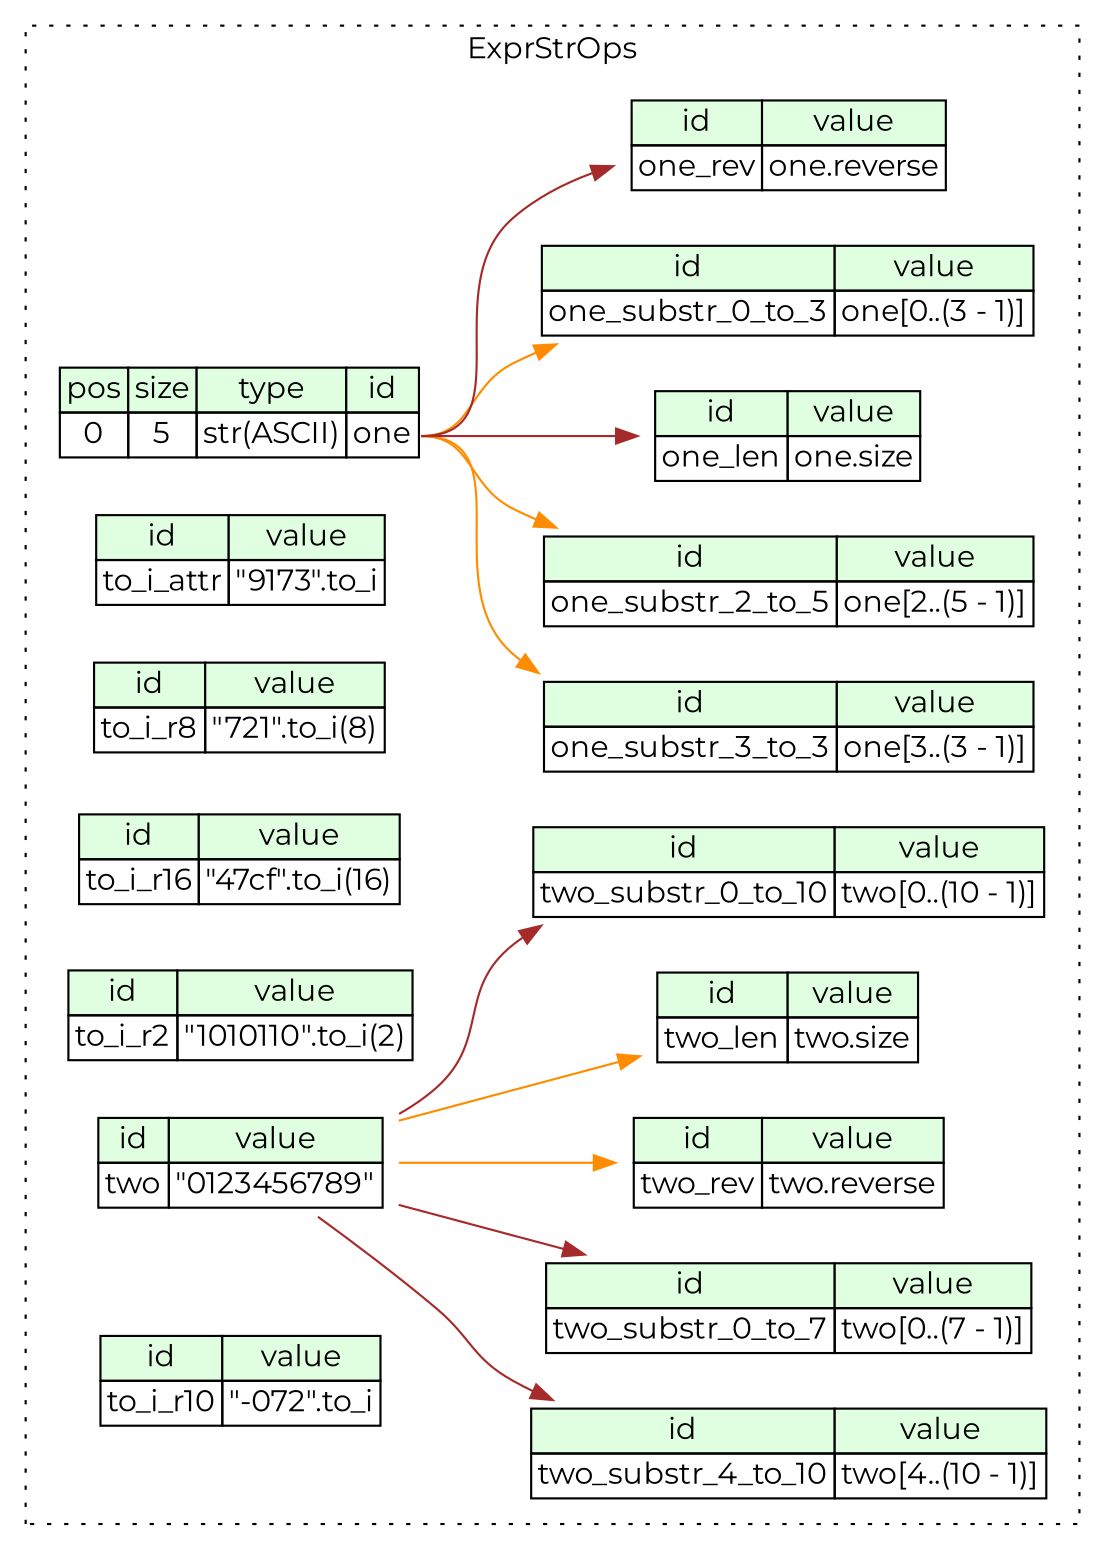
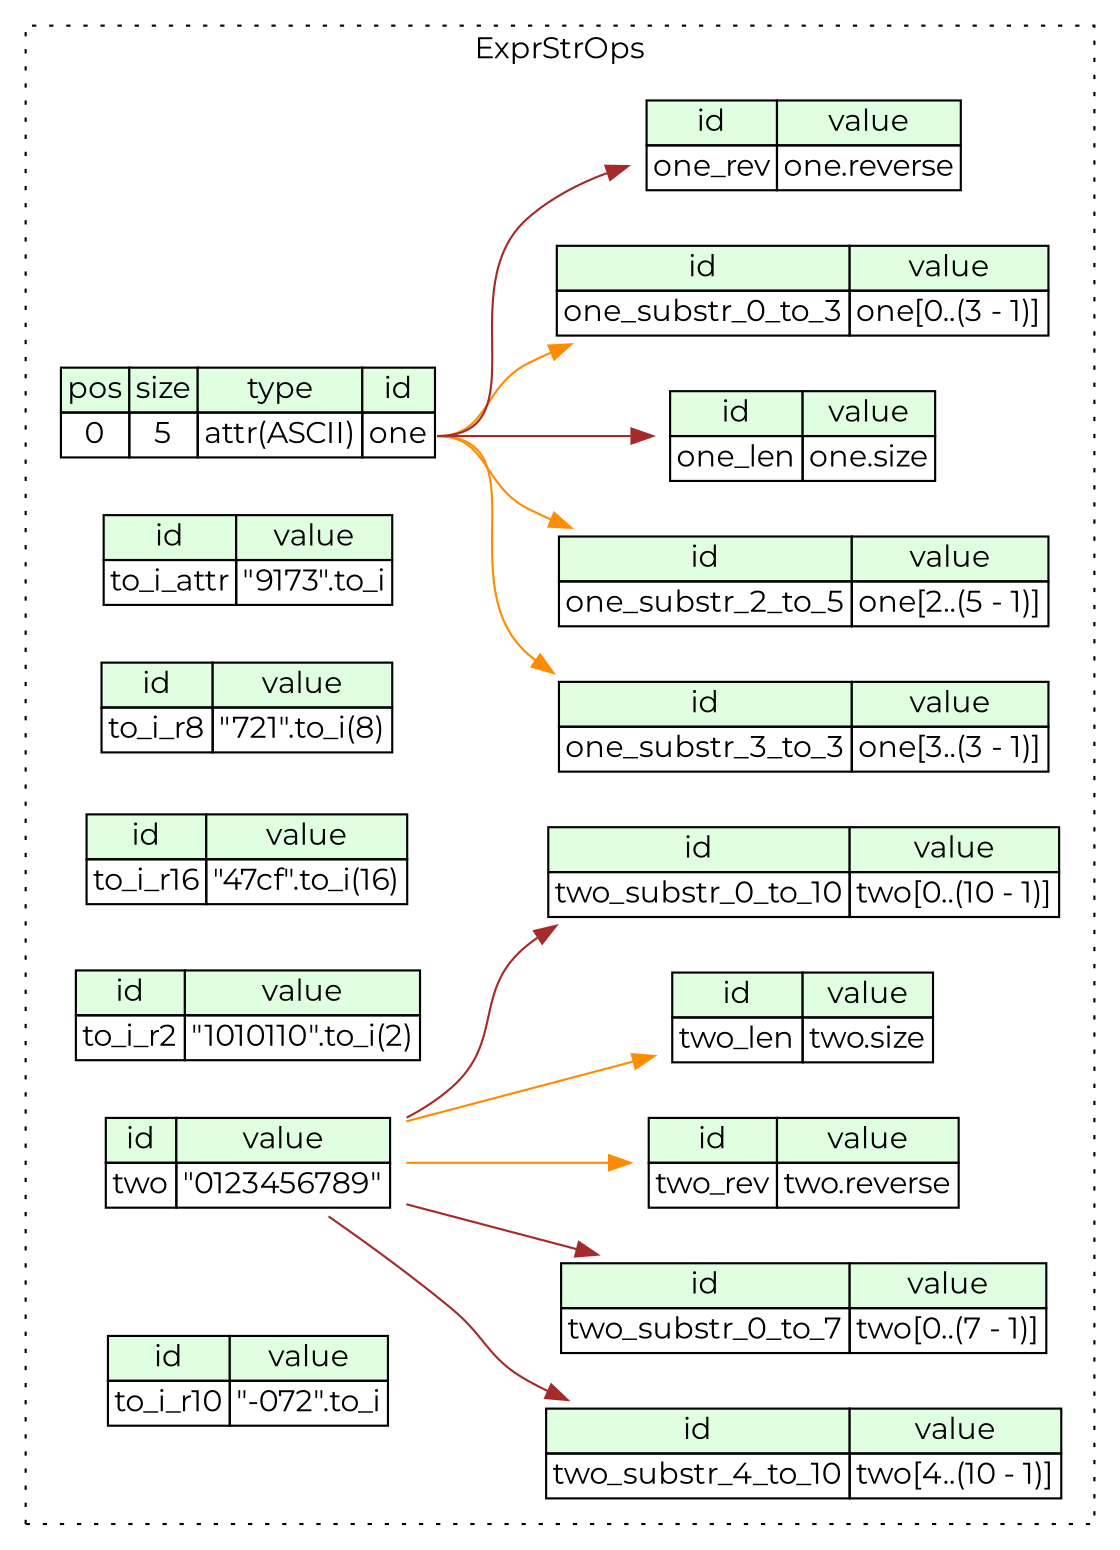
node "pos": text "str(ASCII)" -> "attr(ASCII)"
